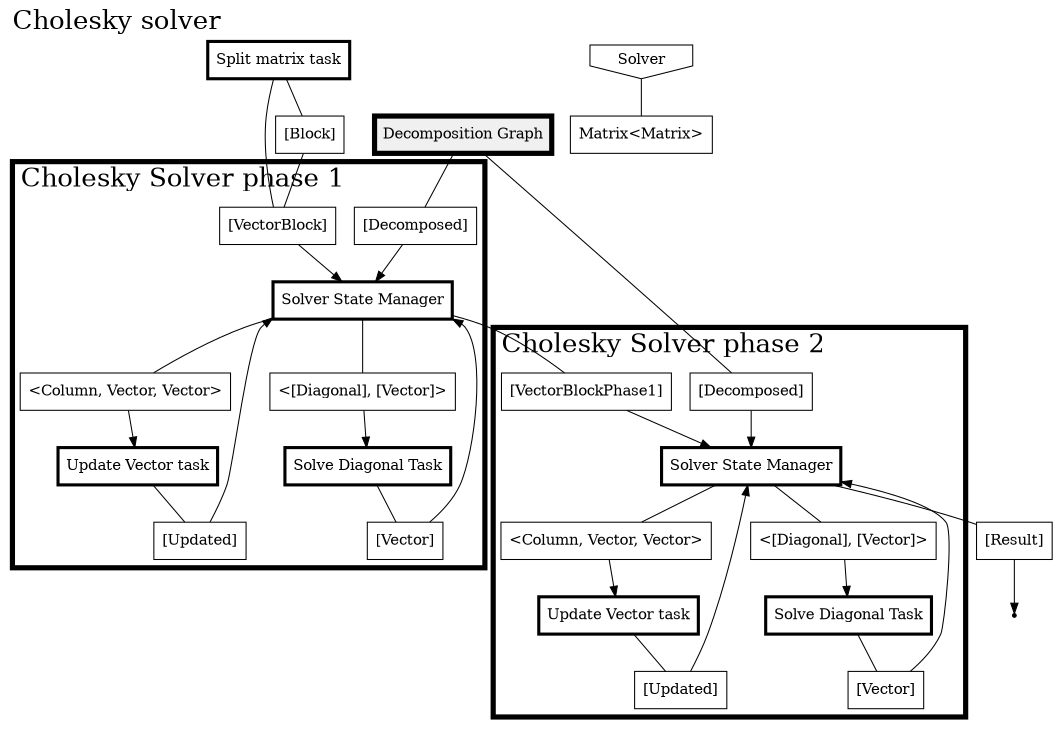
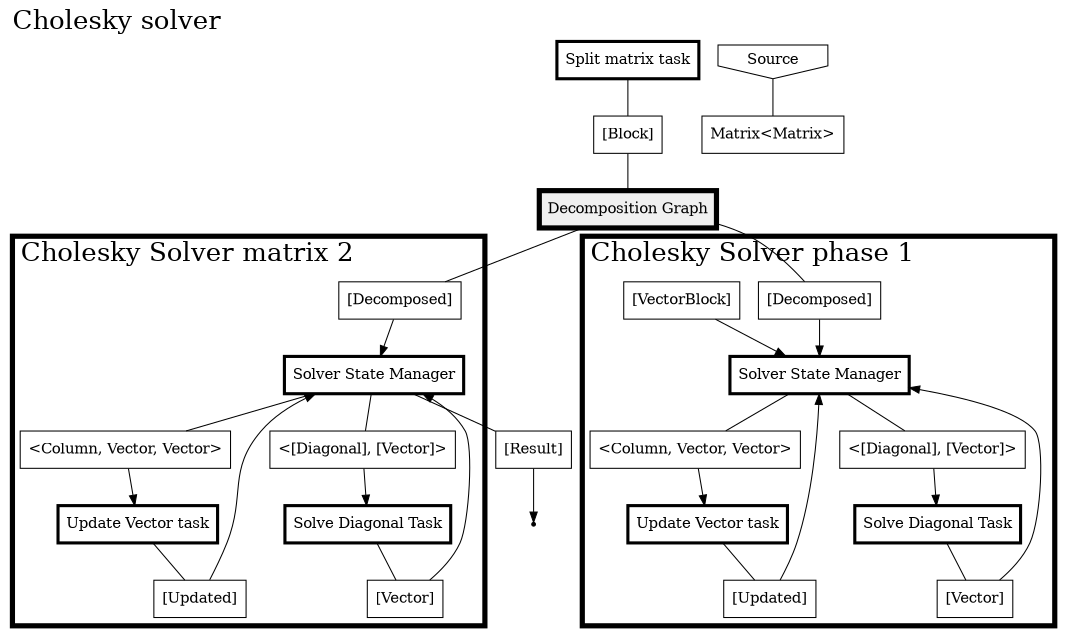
node "Solver": label "Solver" -> "Source"
edge "Split matrix task" -- "[VectorBlock]": removed
edge "[Block]" -- "[VectorBlock]": now "[Block]" -- "Decomposition Graph"
cluster "Cholesky Solver phase 2": label "Cholesky Solver phase 2" -> "Cholesky Solver matrix 2"
node "[VectorBlockPhase1]": removed
